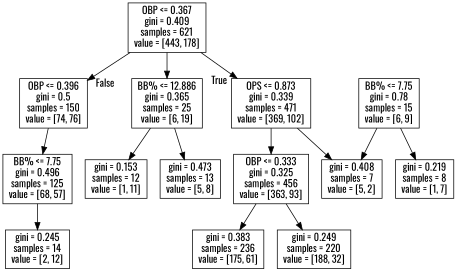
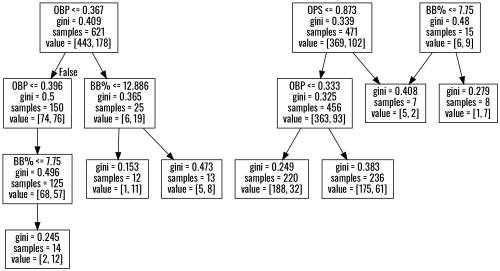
edge "OBP <= 0.367 gini = 0.409 samples = 621 value = [443, 178]" -> "OPS <= 0.873 gini = 0.339 samples = 471 value = [369, 102]": removed
node "BB% <= 7.75 gini = 0.78 samples = 15 value = [6, 9]": label "BB% <= 7.75 gini = 0.78 samples = 15 value = [6, 9]" -> "BB% <= 7.75 gini = 0.48 samples = 15 value = [6, 9]"
node "gini = 0.219 samples = 8 value = [1, 7]": label "gini = 0.219 samples = 8 value = [1, 7]" -> "gini = 0.279 samples = 8 value = [1, 7]"
